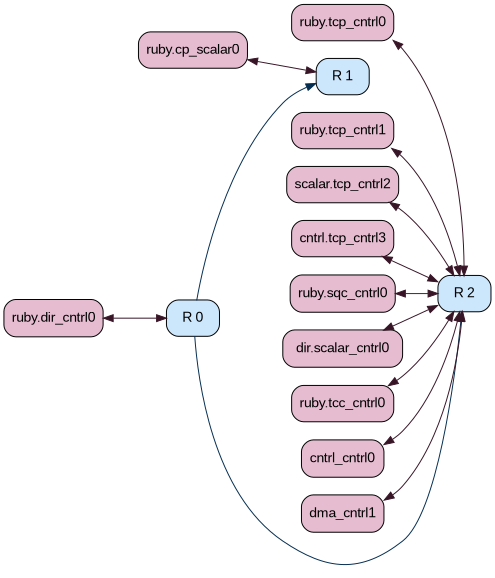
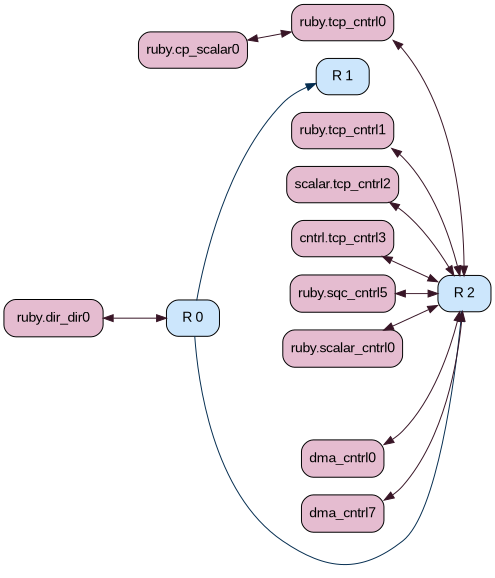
edge "ruby.cp_scalar0" -- "R 1": now "ruby.cp_scalar0" -- "ruby.tcp_cntrl0"
node "ruby.sqc_cntrl0": label "ruby.sqc_cntrl0" -> "ruby.sqc_cntrl5"
node "ruby.dir_cntrl0": label "ruby.dir_cntrl0" -> "ruby.dir_dir0"
node "dir.scalar_cntrl0": label "dir.scalar_cntrl0" -> "ruby.scalar_cntrl0"
node "ruby.tcc_cntrl0": removed
node "cntrl_cntrl0": label "cntrl_cntrl0" -> "dma_cntrl0"
node "dma_cntrl1": label "dma_cntrl1" -> "dma_cntrl7"
